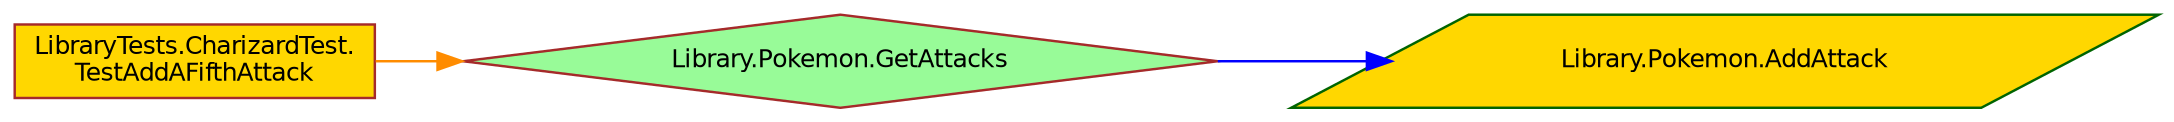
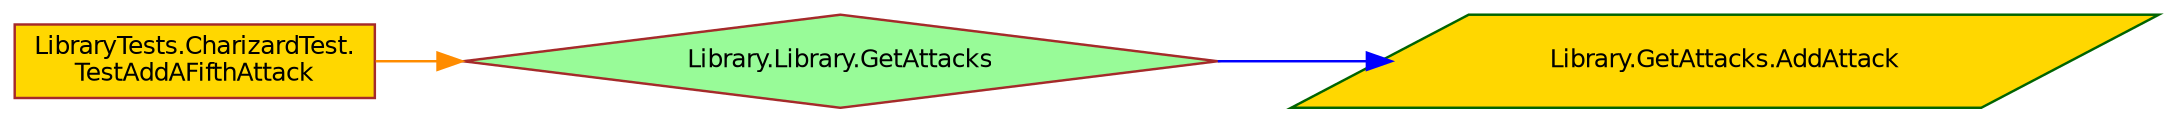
node "Library.Pokemon.GetAttacks": label "Library.Pokemon.GetAttacks" -> "Library.Library.GetAttacks"
node "Library.Pokemon.AddAttack": label "Library.Pokemon.AddAttack" -> "Library.GetAttacks.AddAttack"
